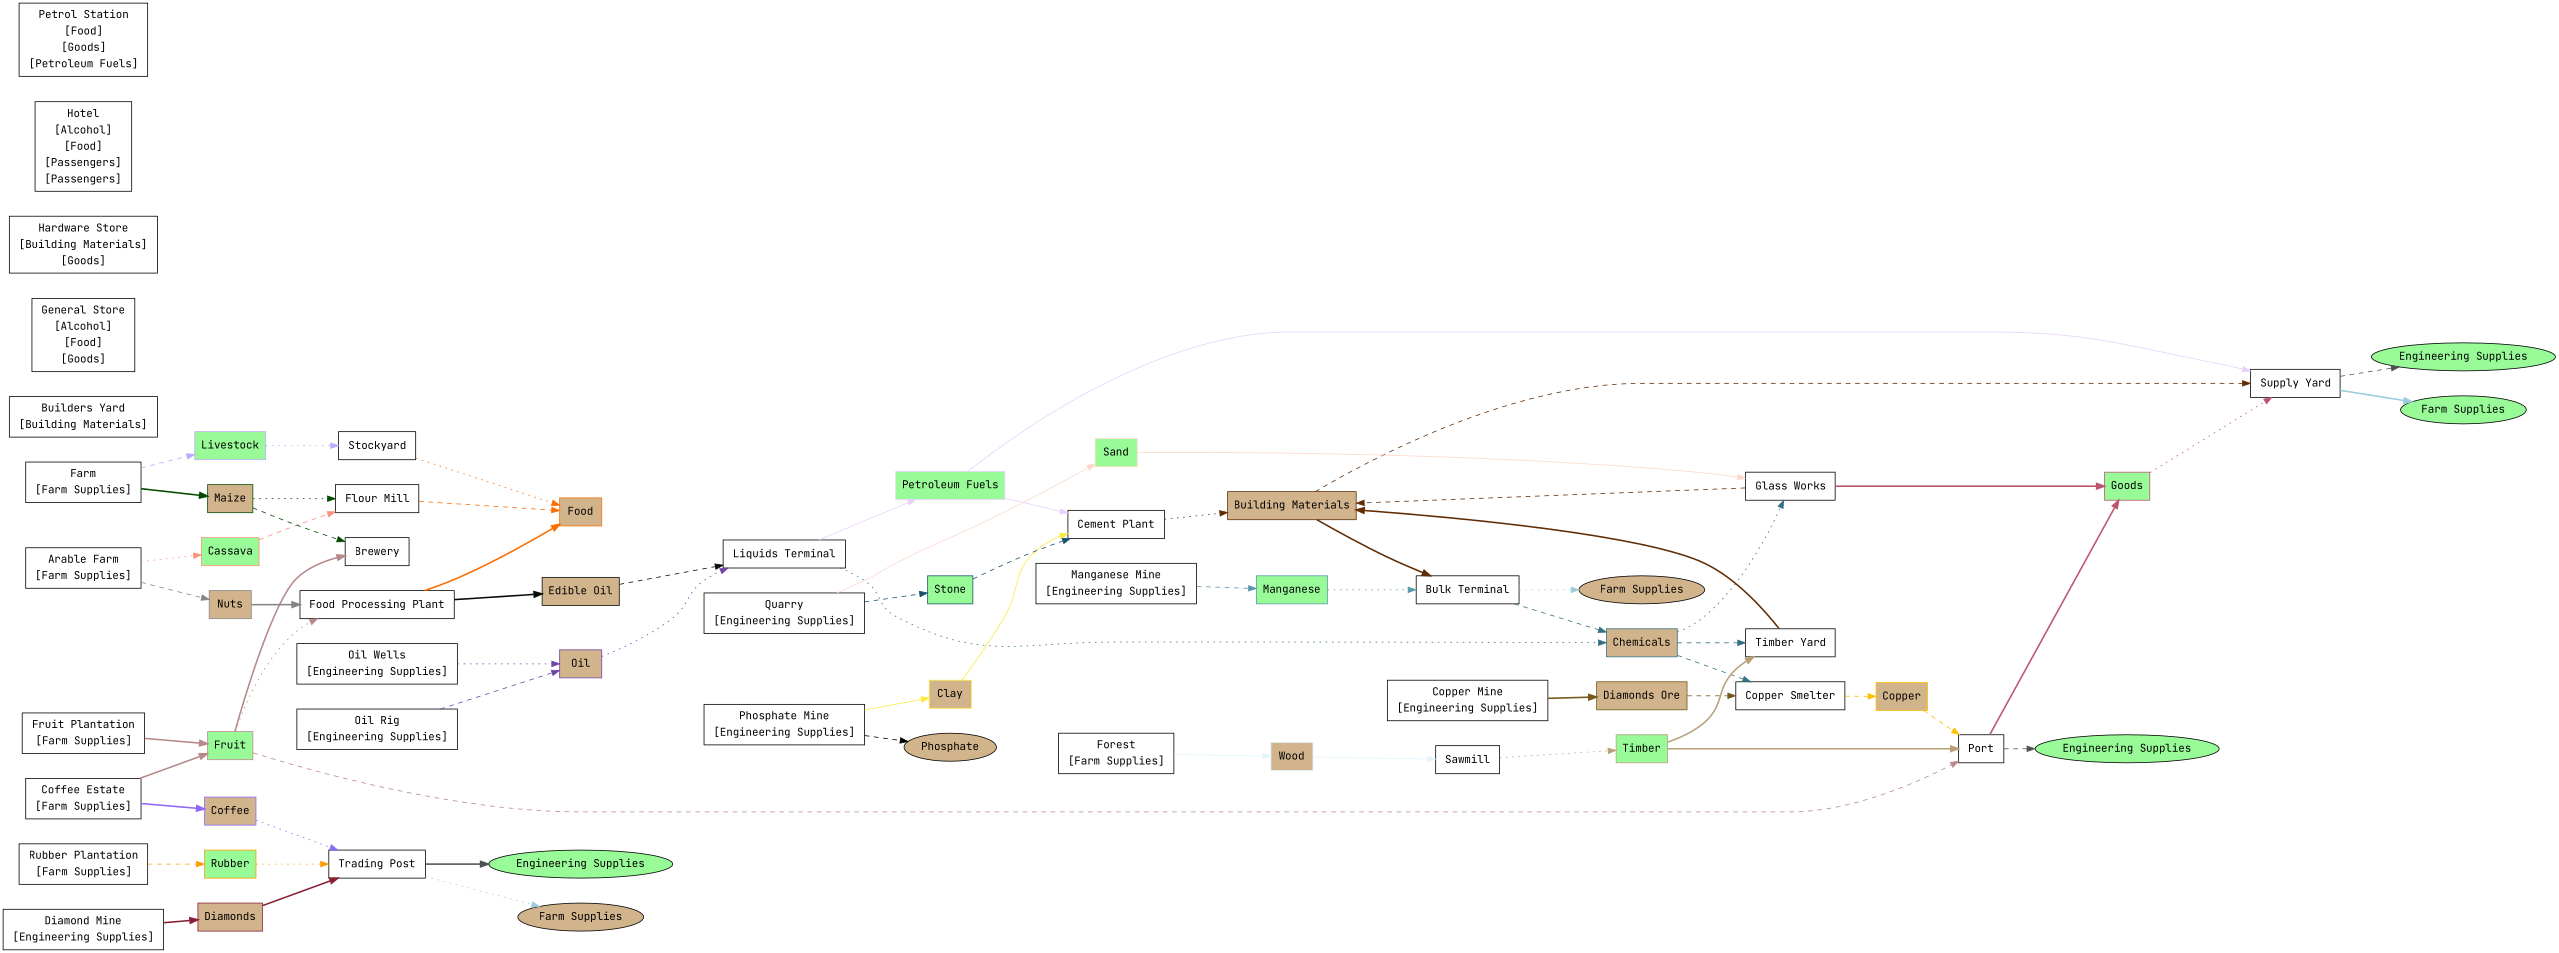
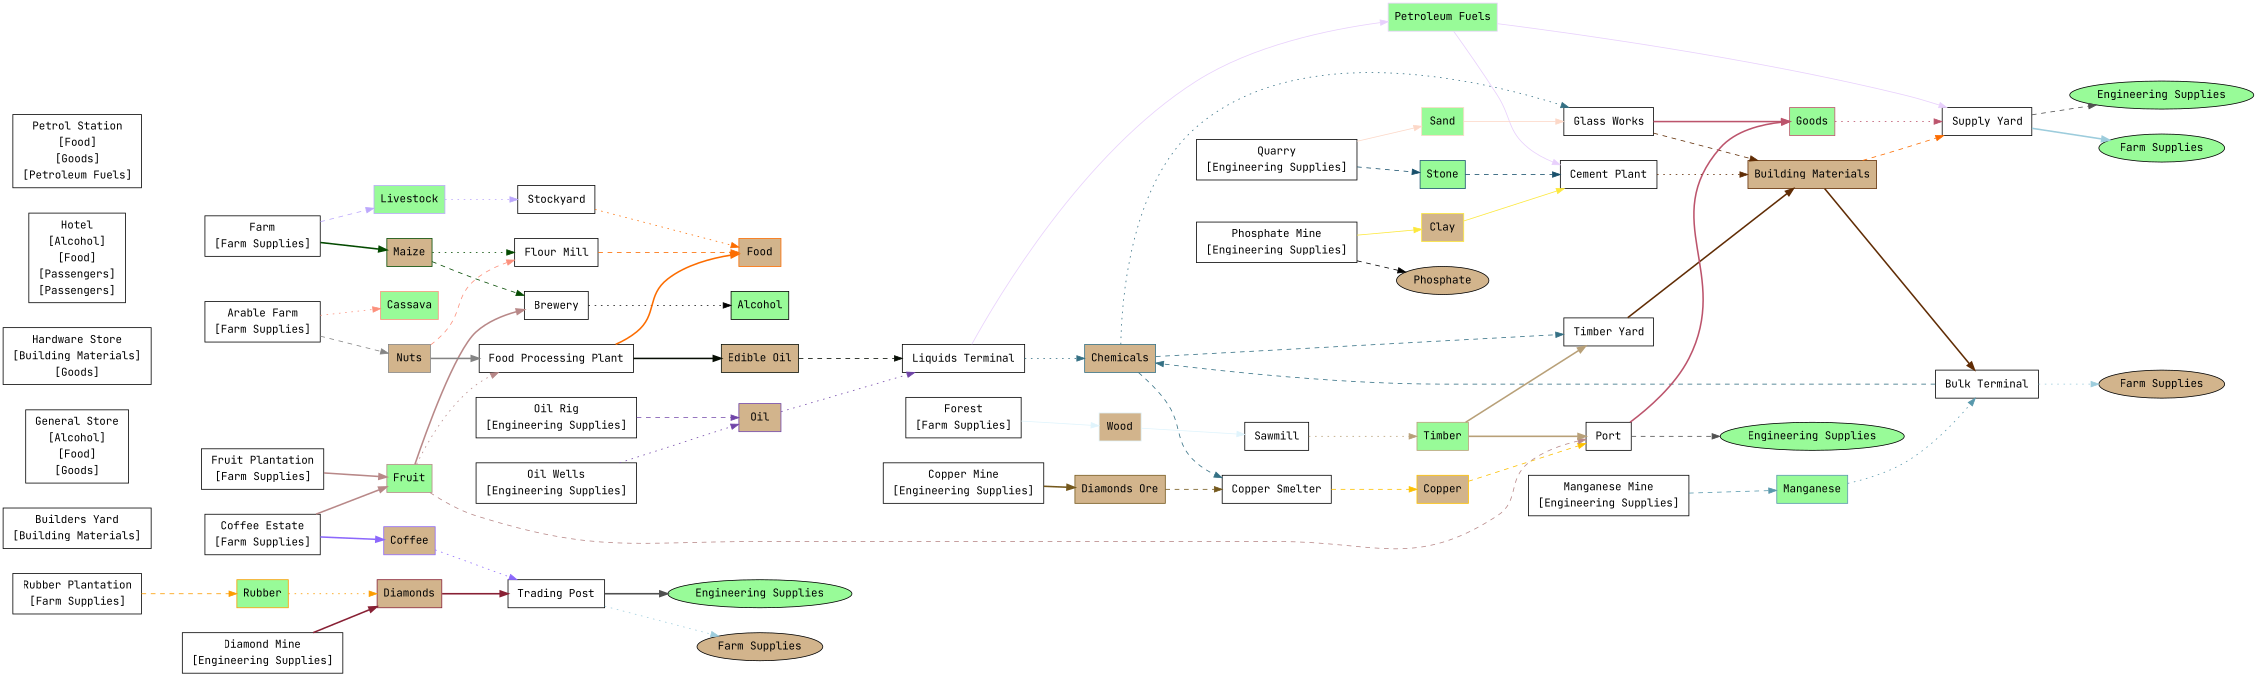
node "Alcohol": added
edge "Building Materials" -> "Supply Yard": color #602c4 -> #fc6c0
edge "Cassava" -> "Flour Mill": now "Nuts" -> "Flour Mill"
edge "Rubber" -> "Trading Post": now "Rubber" -> "Diamonds"
